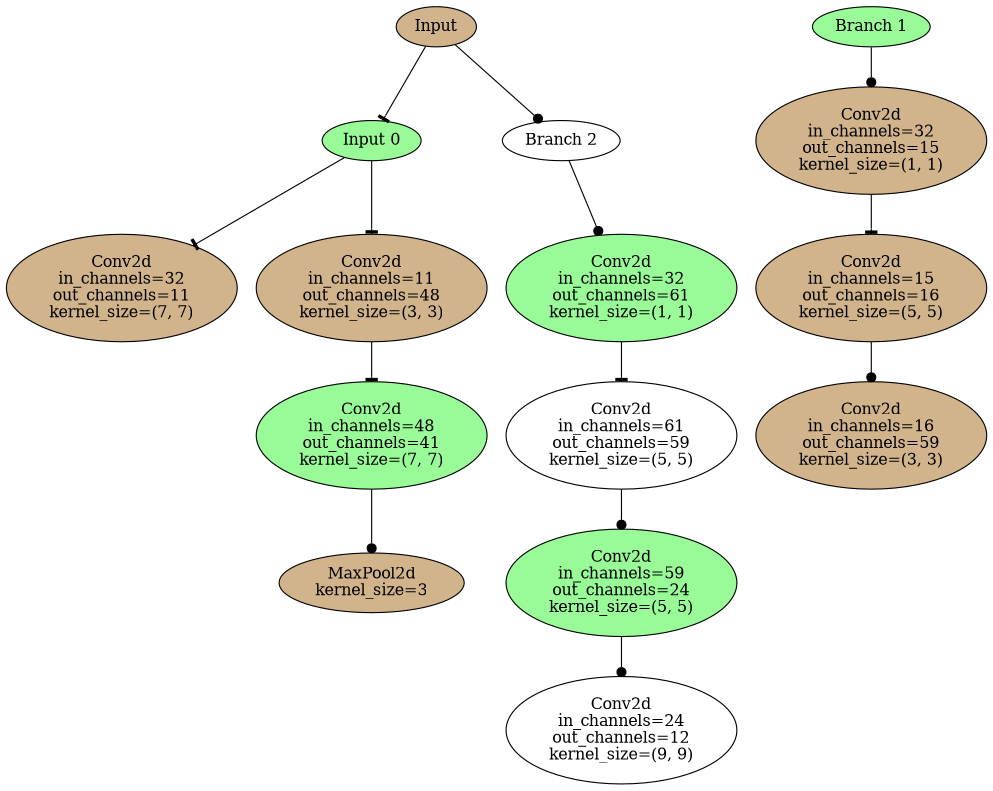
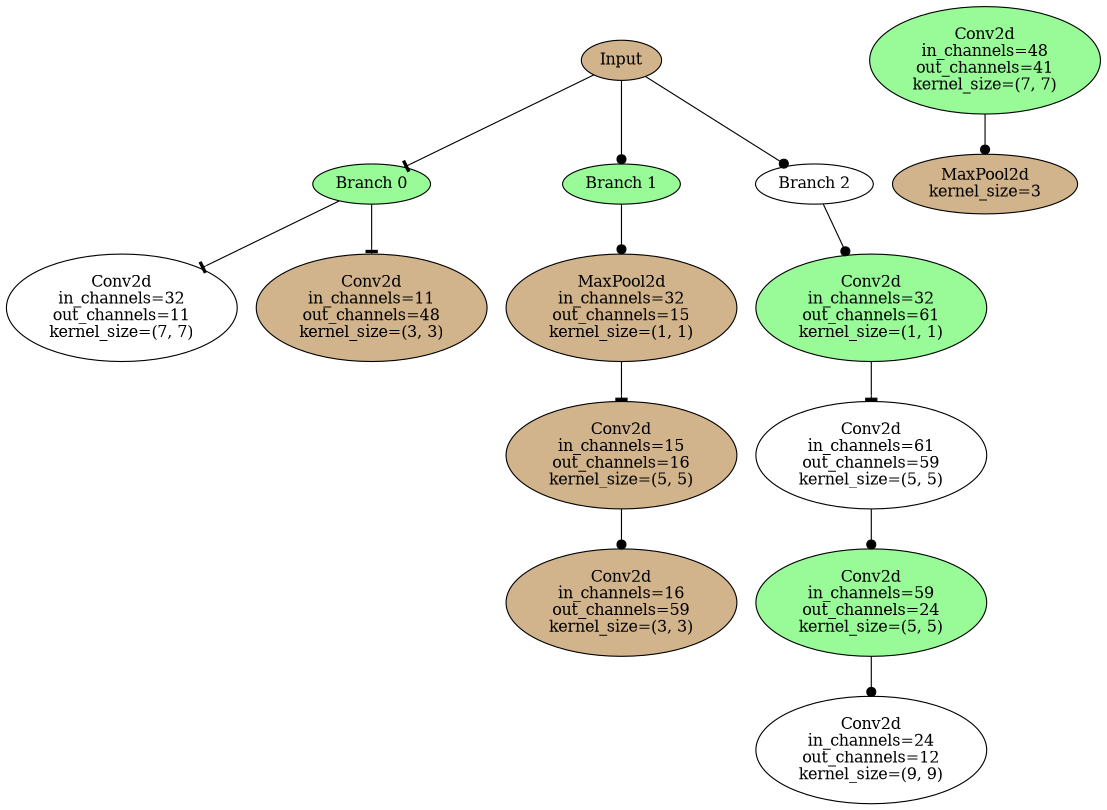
edge "Input" -> "Branch 1": added
node "Input 0": label "Input 0" -> "Branch 0"
node "Conv2d in_channels=32 out_channels=15 kernel_size=(1, 1)": label "Conv2d in_channels=32 out_channels=15 kernel_size=(1, 1)" -> "MaxPool2d in_channels=32 out_channels=15 kernel_size=(1, 1)"
node "Conv2d in_channels=32 out_channels=11 kernel_size=(7, 7)": fillcolor tan -> white
edge "Conv2d in_channels=11 out_channels=48 kernel_size=(3, 3)" -> "Conv2d in_channels=48 out_channels=41 kernel_size=(7, 7)": removed
